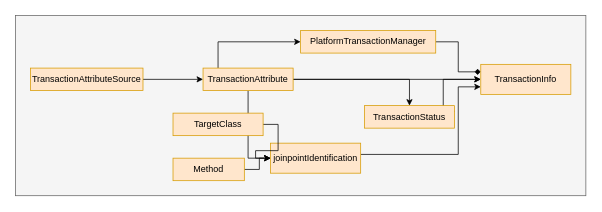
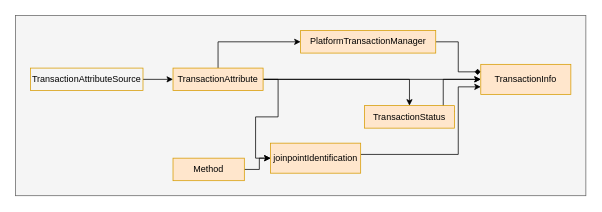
node "TransactionAttributeSource": fillcolor #ffe6cc -> #f5f5f5
node "TransactionAttribute": moved (248, 79) -> (218, 79)
node "TargetClass": removed
edge "TargetClass" -> "joinpointIdentification": removed
